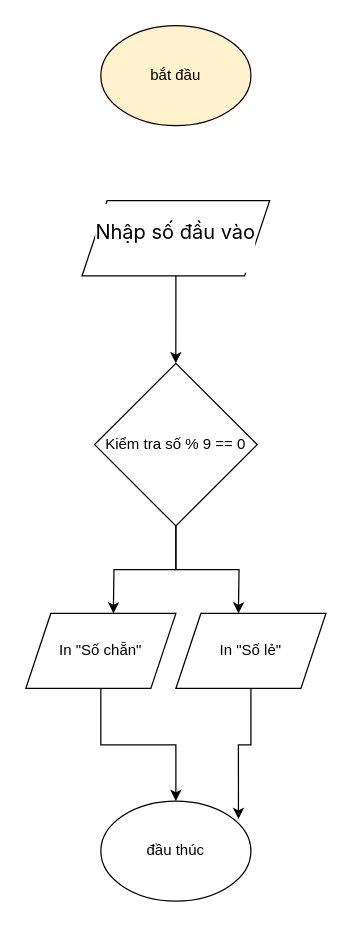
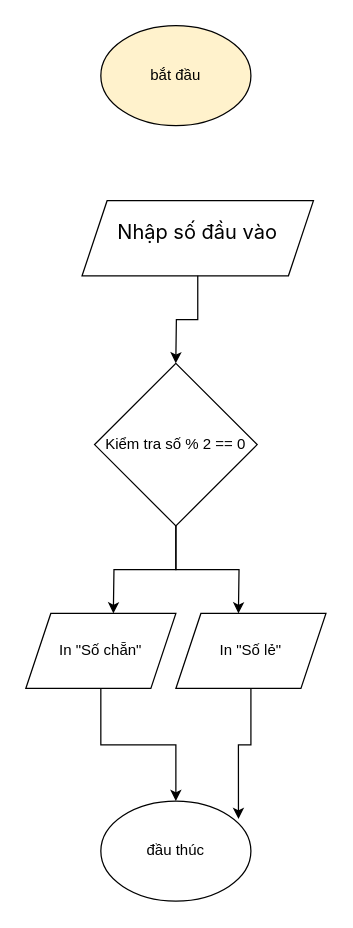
node "Nhập số đầu vào": size 188x75 -> 231x75
node "Kiểm tra số % 9 == 0": label "Kiểm tra số % 9 == 0" -> "Kiểm tra số % 2 == 0"
